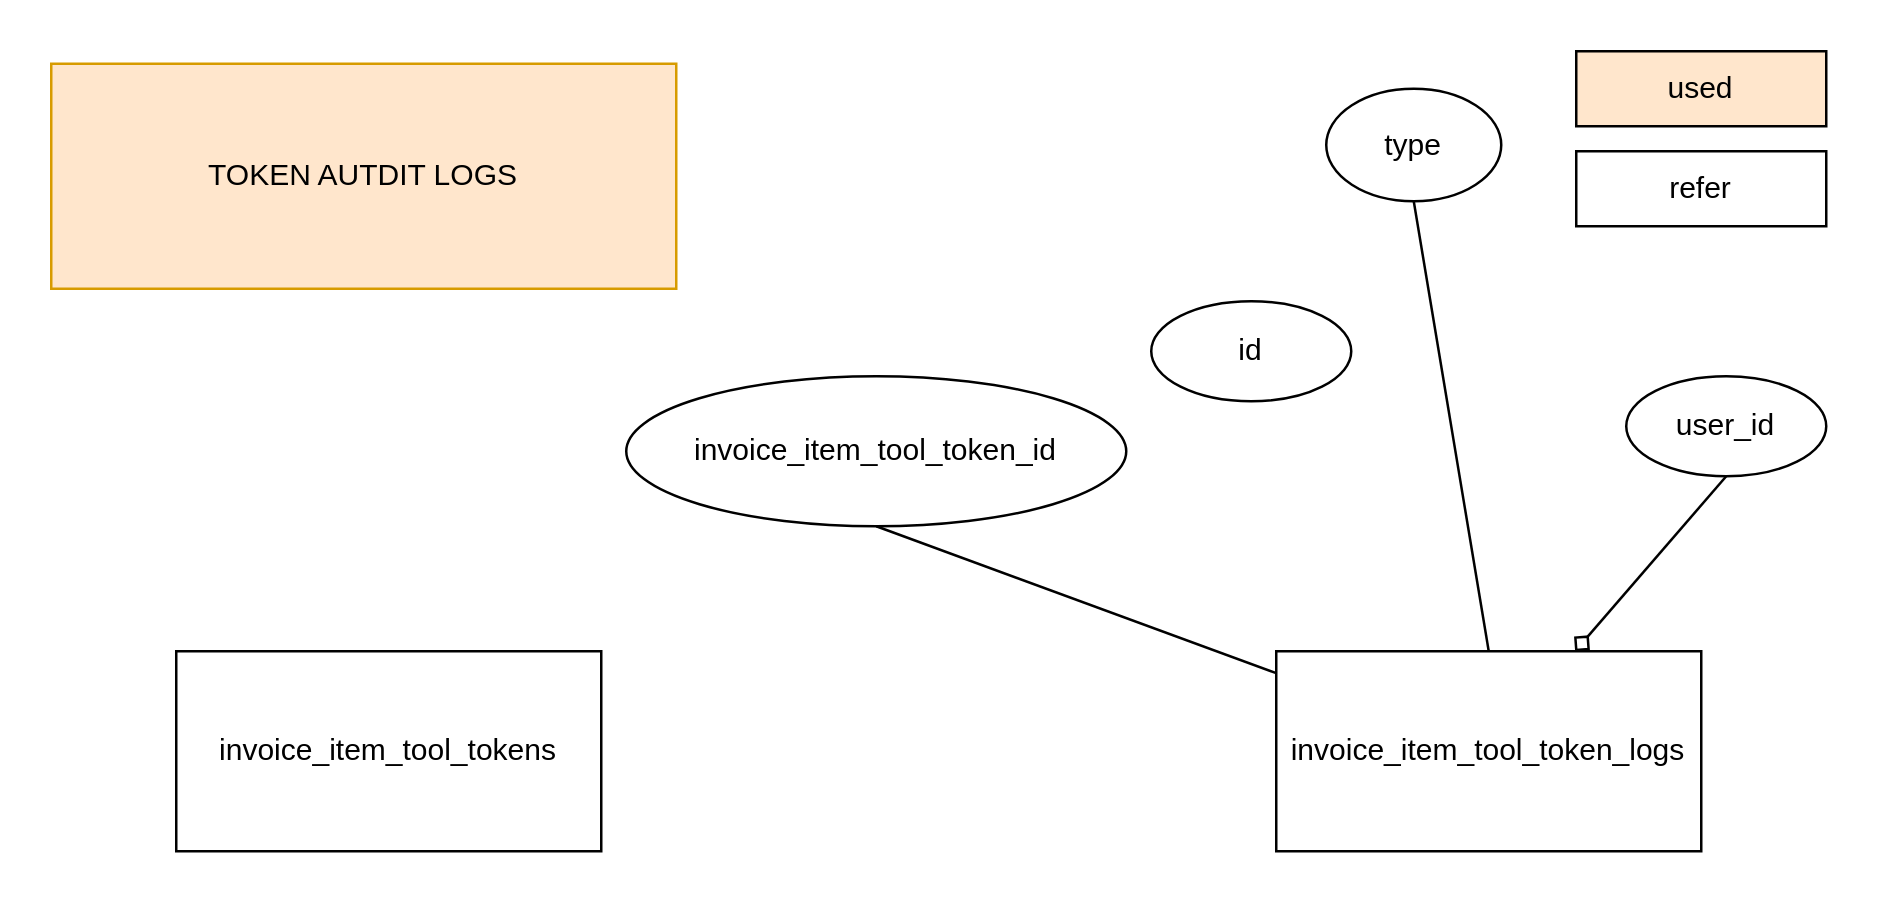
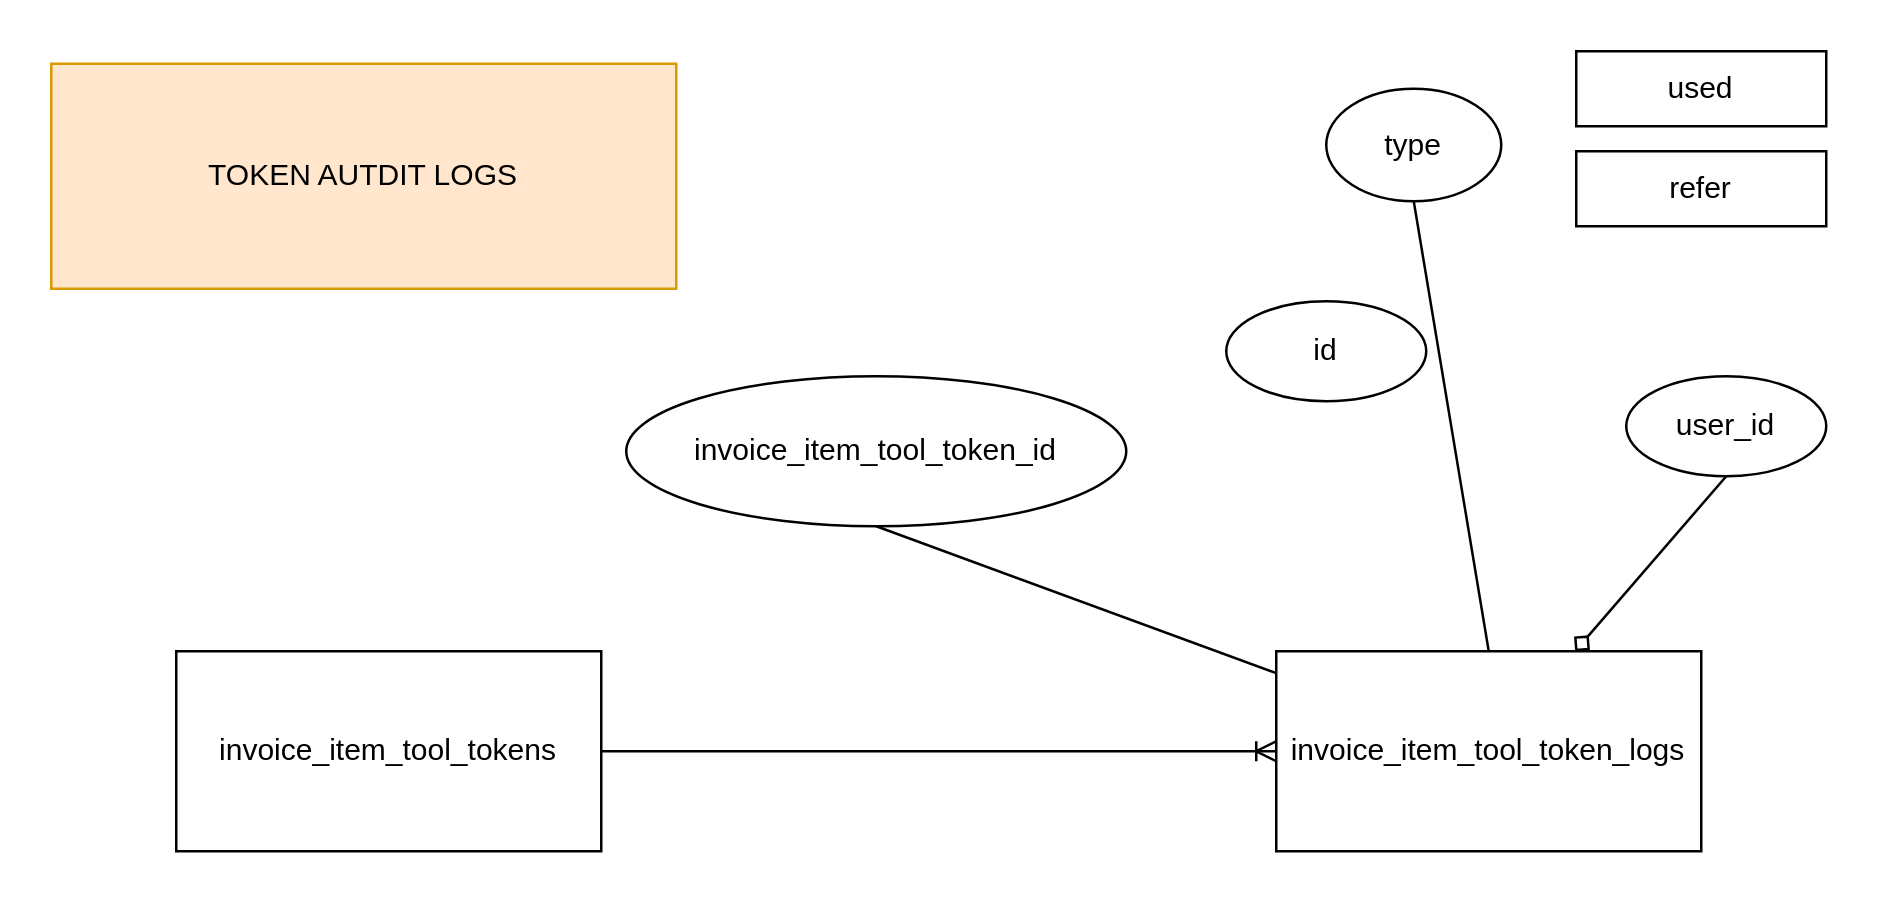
node "used": fillcolor #ffe6cc -> #ffffff
node "id": moved (1251, 351) -> (1326, 351)
edge "invoice_item_tool_tokens" -> "invoice_item_tool_token_logs": added
